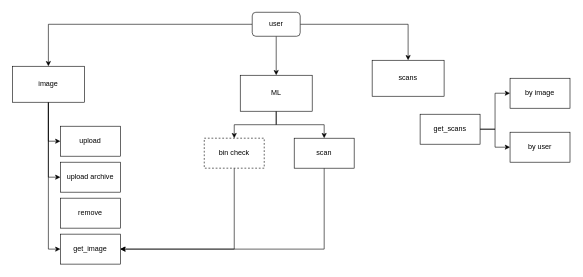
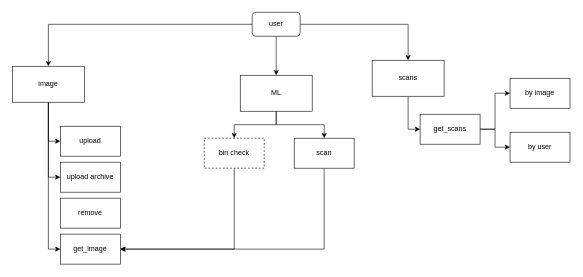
edge "scans" -> "get_scans": added
